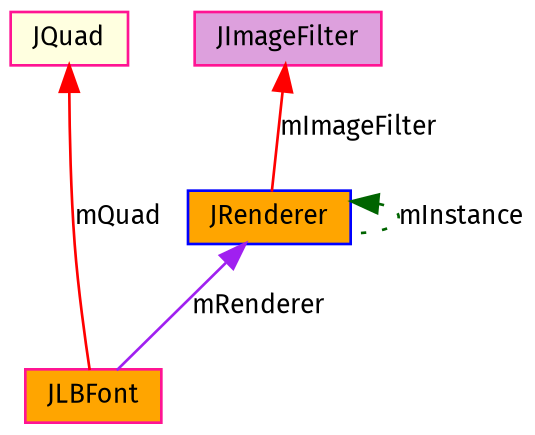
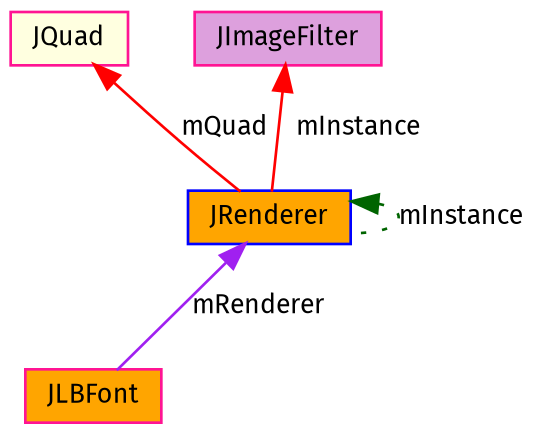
edge "JRenderer" -> "JImageFilter": label "mImageFilter" -> "mInstance"
edge "JLBFont" -> "JQuad": now "JRenderer" -> "JQuad"
